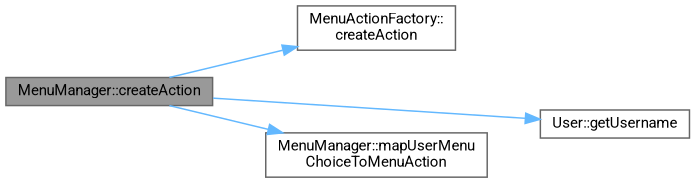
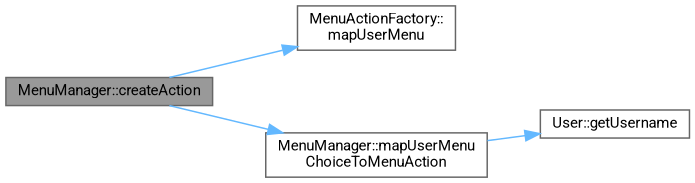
node "MenuActionFactory:: createAction": label "MenuActionFactory:: createAction" -> "MenuActionFactory:: mapUserMenu"
edge "MenuManager::createAction" -> "User::getUsername": now "MenuManager::mapUserMenu ChoiceToMenuAction" -> "User::getUsername"
